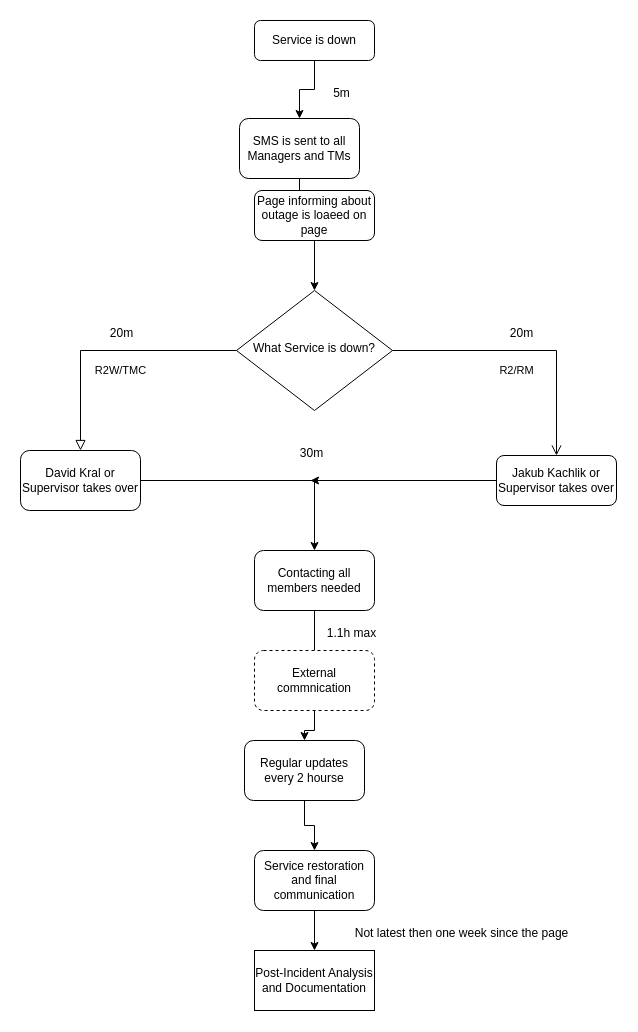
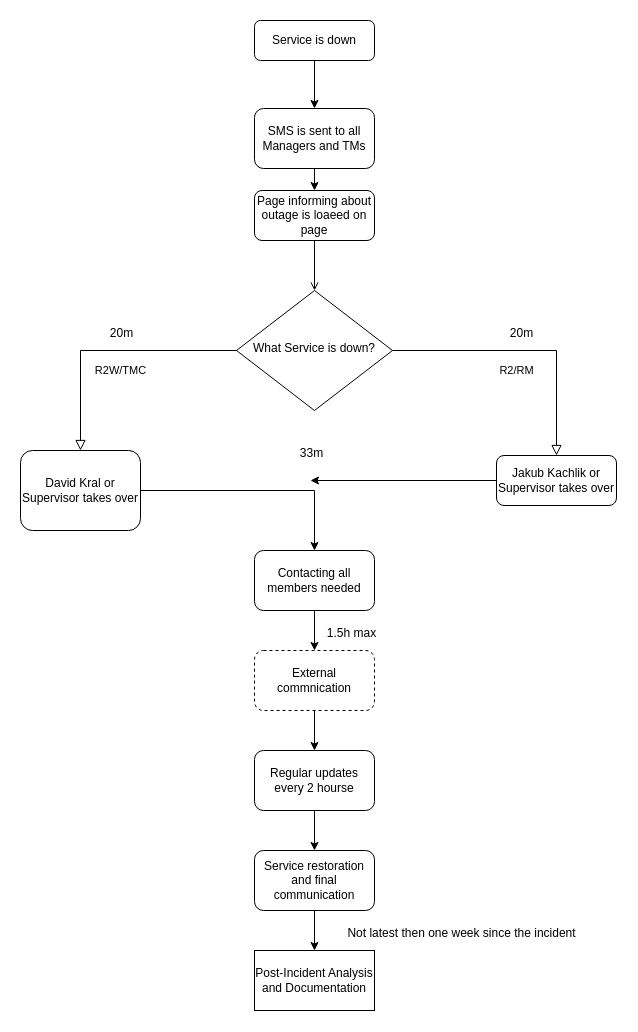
node "5m": removed
node "SMS is sent to all Managers and TMs": moved (300, 149) -> (315, 139)
edge "Page informing about outage is loaeed on page" -> "What Service is down?": arrowhead classic -> open
edge "What Service is down?" -> "Jakub Kachlik or Supervisor takes over": arrowhead open -> block
node "30m": label "30m" -> "33m"
node "David Kral or Supervisor takes over": size 120x60 -> 120x80
node "1.1h max": label "1.1h max" -> "1.5h max"
edge "Contacting all members needed" -- "External commnication": arrowhead none -> classic
node "Regular updates every 2 hourse": moved (305, 771) -> (315, 781)
node "Not latest then one week since the page": label "Not latest then one week since the page" -> "Not latest then one week since the incident"
